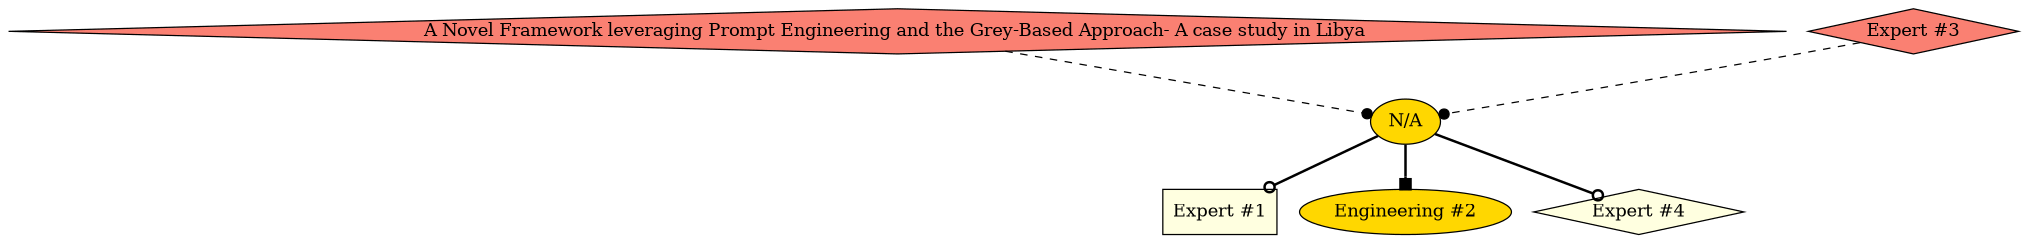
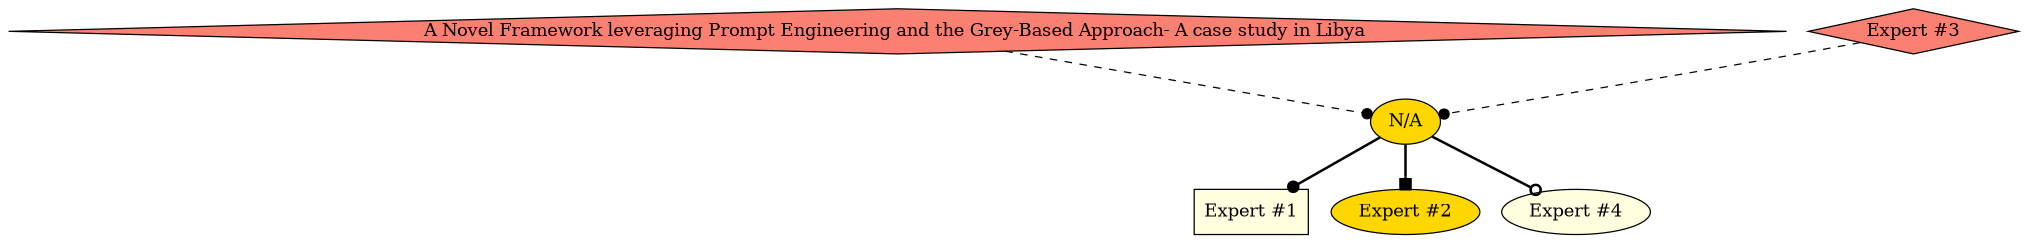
edge "N/A" -> "Expert #1": arrowhead odot -> dot
node "Engineering #2": label "Engineering #2" -> "Expert #2"
node "Expert #4": shape diamond -> ellipse
